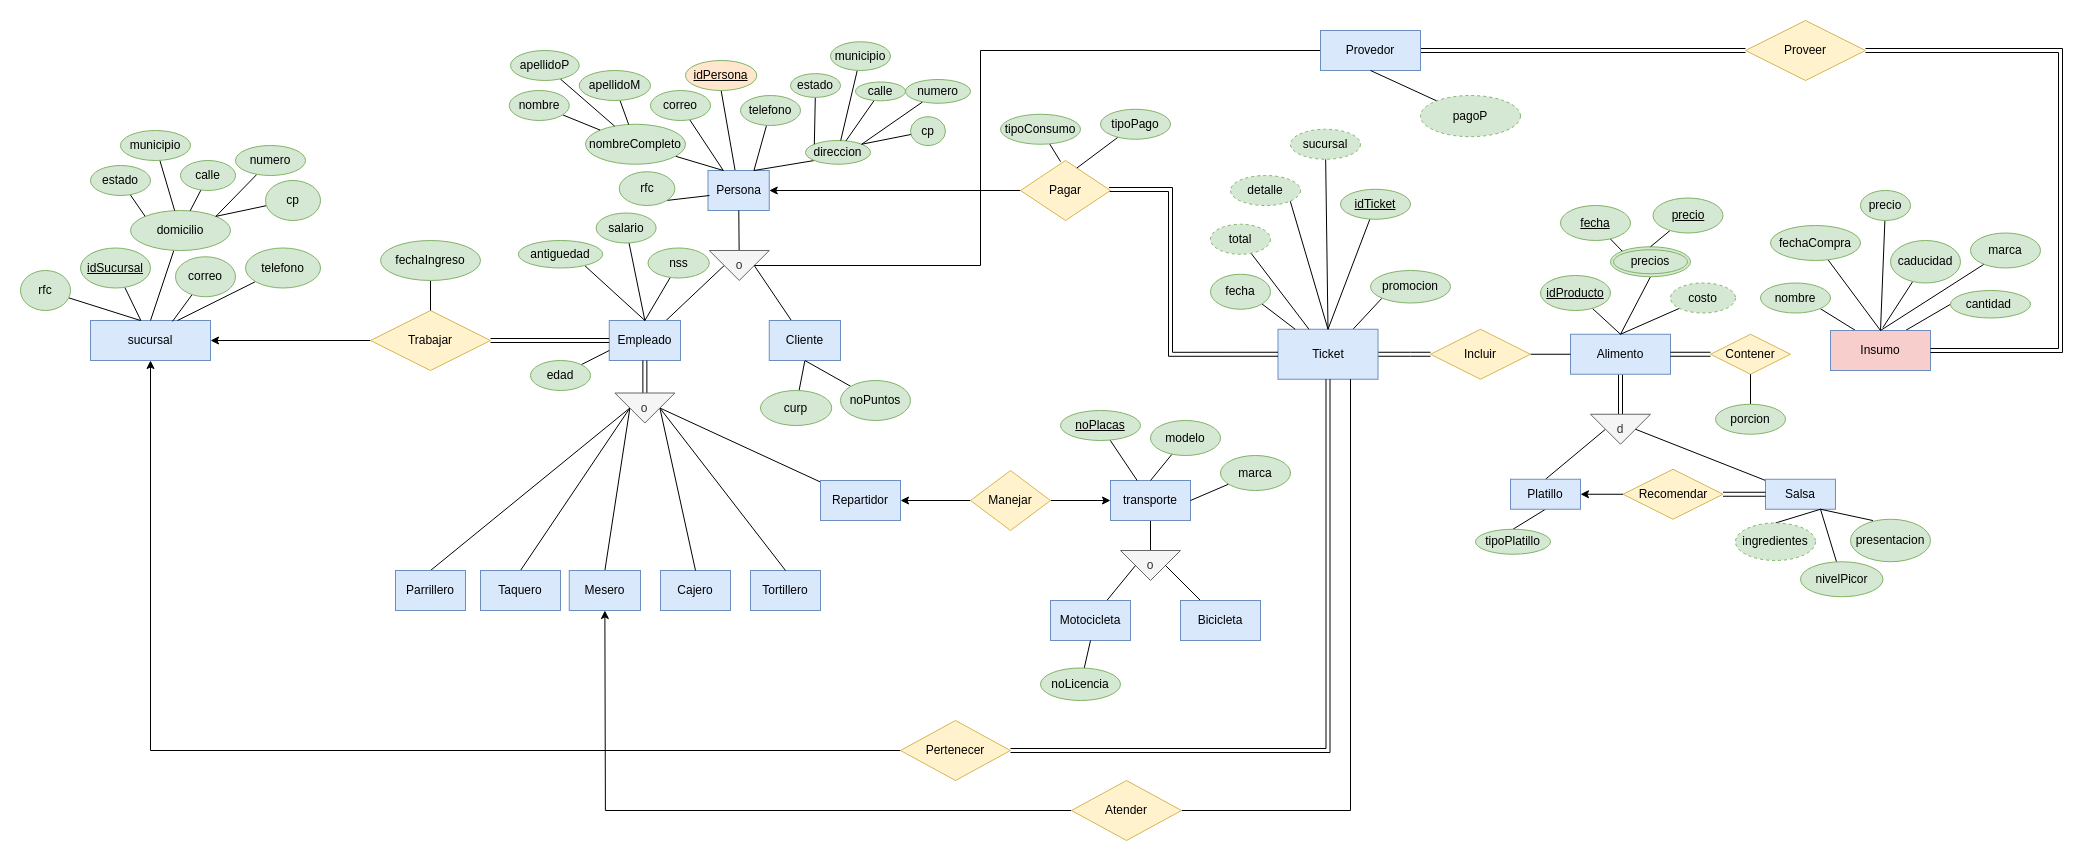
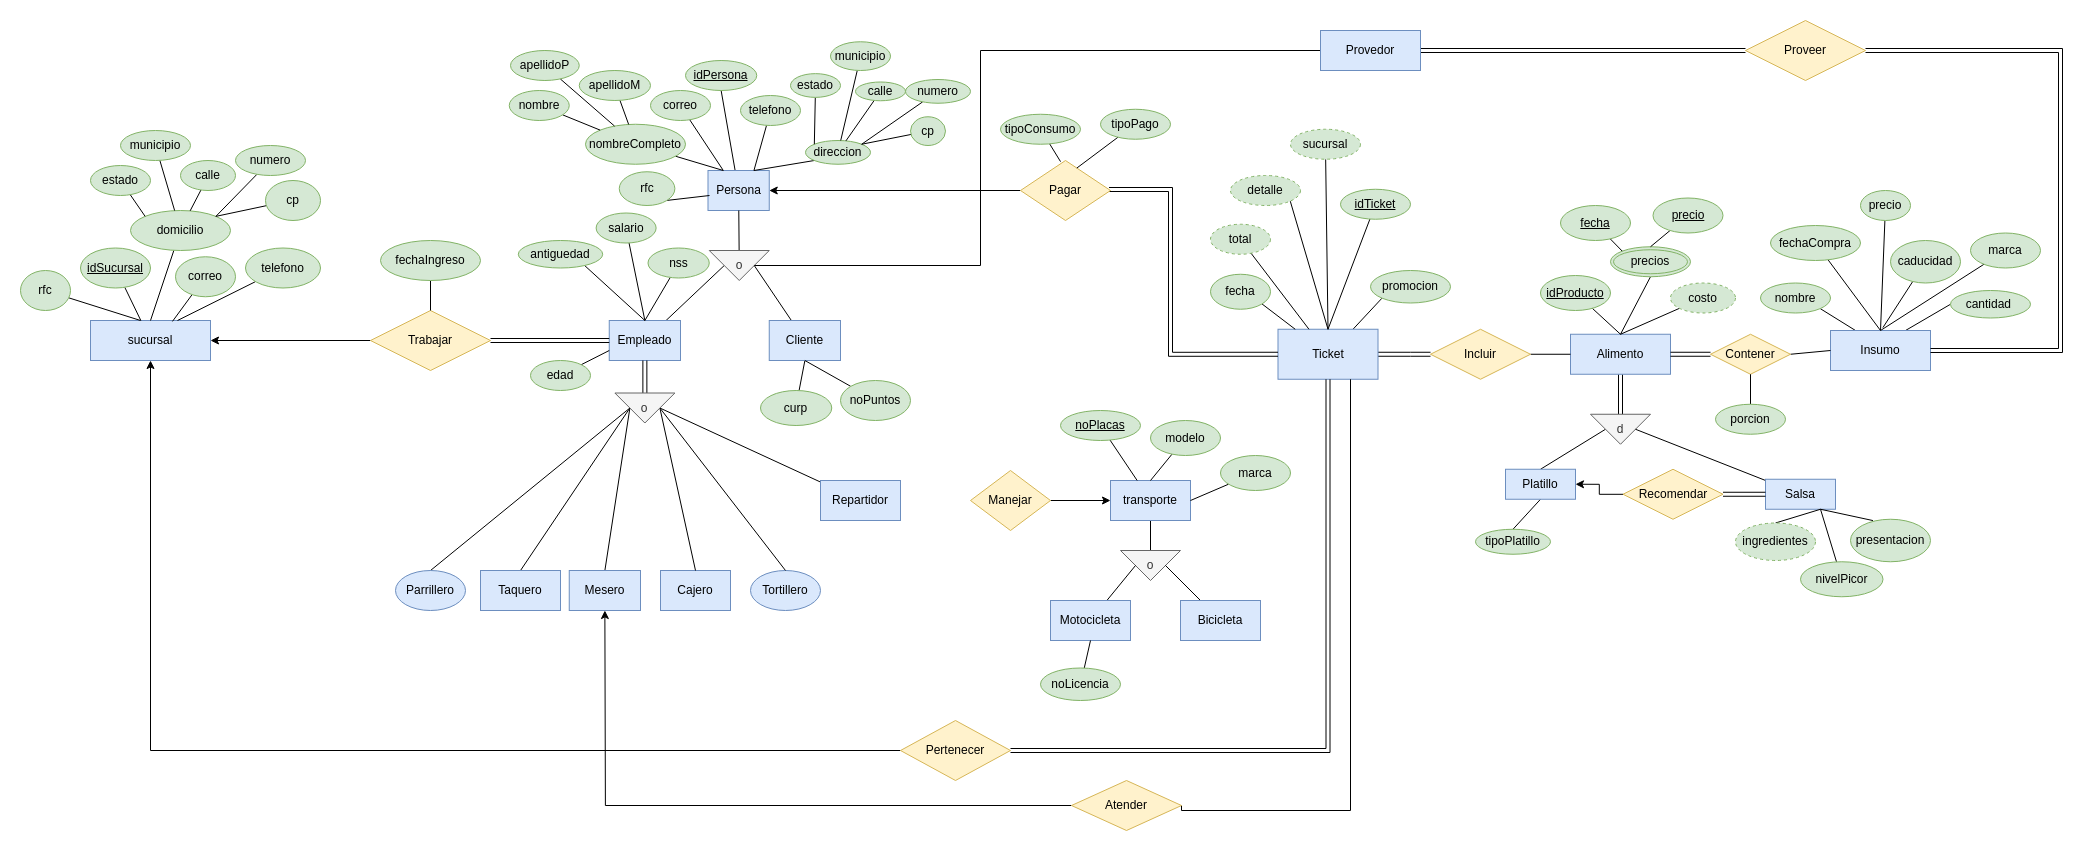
node "idPersona": fillcolor #ffe6cc -> #d5e8d4
edge "Provedor" -- "pagoP": removed
node "pagoP": removed
node "Insumo": fillcolor #f8cecc -> #dae8fc
edge "Insumo" -- "Contener": added
node "Platillo": moved (1546, 494) -> (1541, 484)
edge "Manejar" -> "Repartidor": removed
node "Parrillero": shape rectangle -> ellipse
node "Tortillero": shape rectangle -> ellipse
node "Atender": size 110x60 -> 110x50
